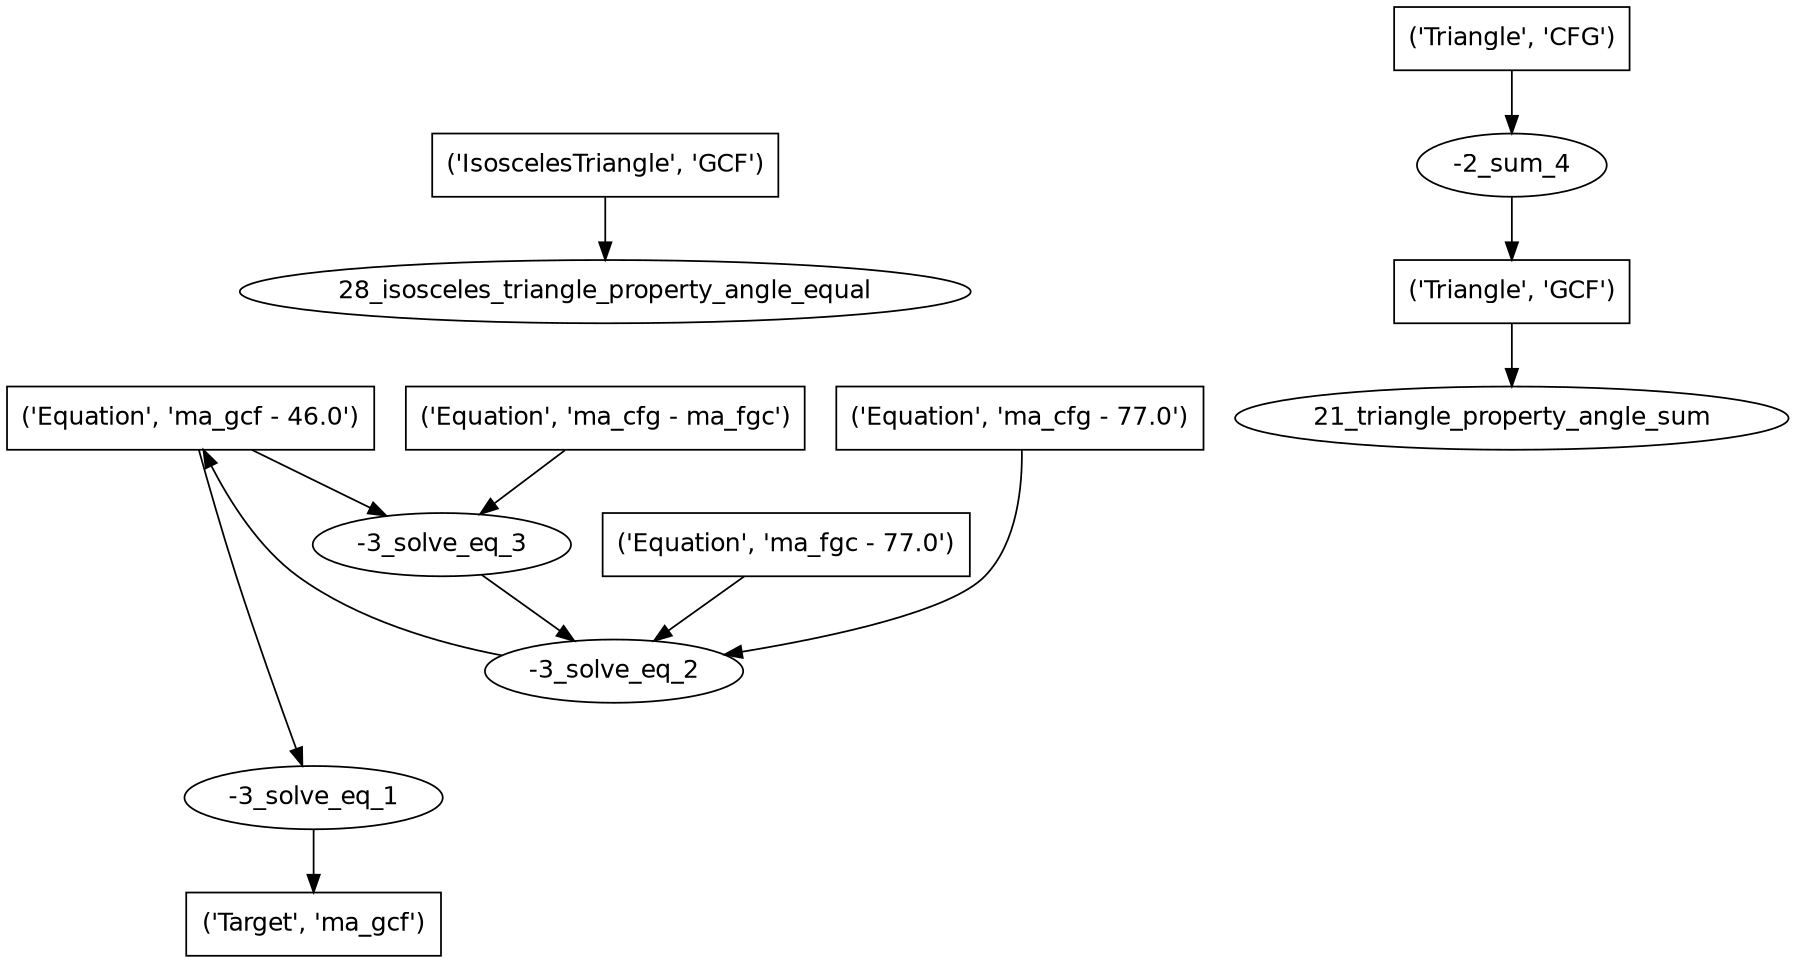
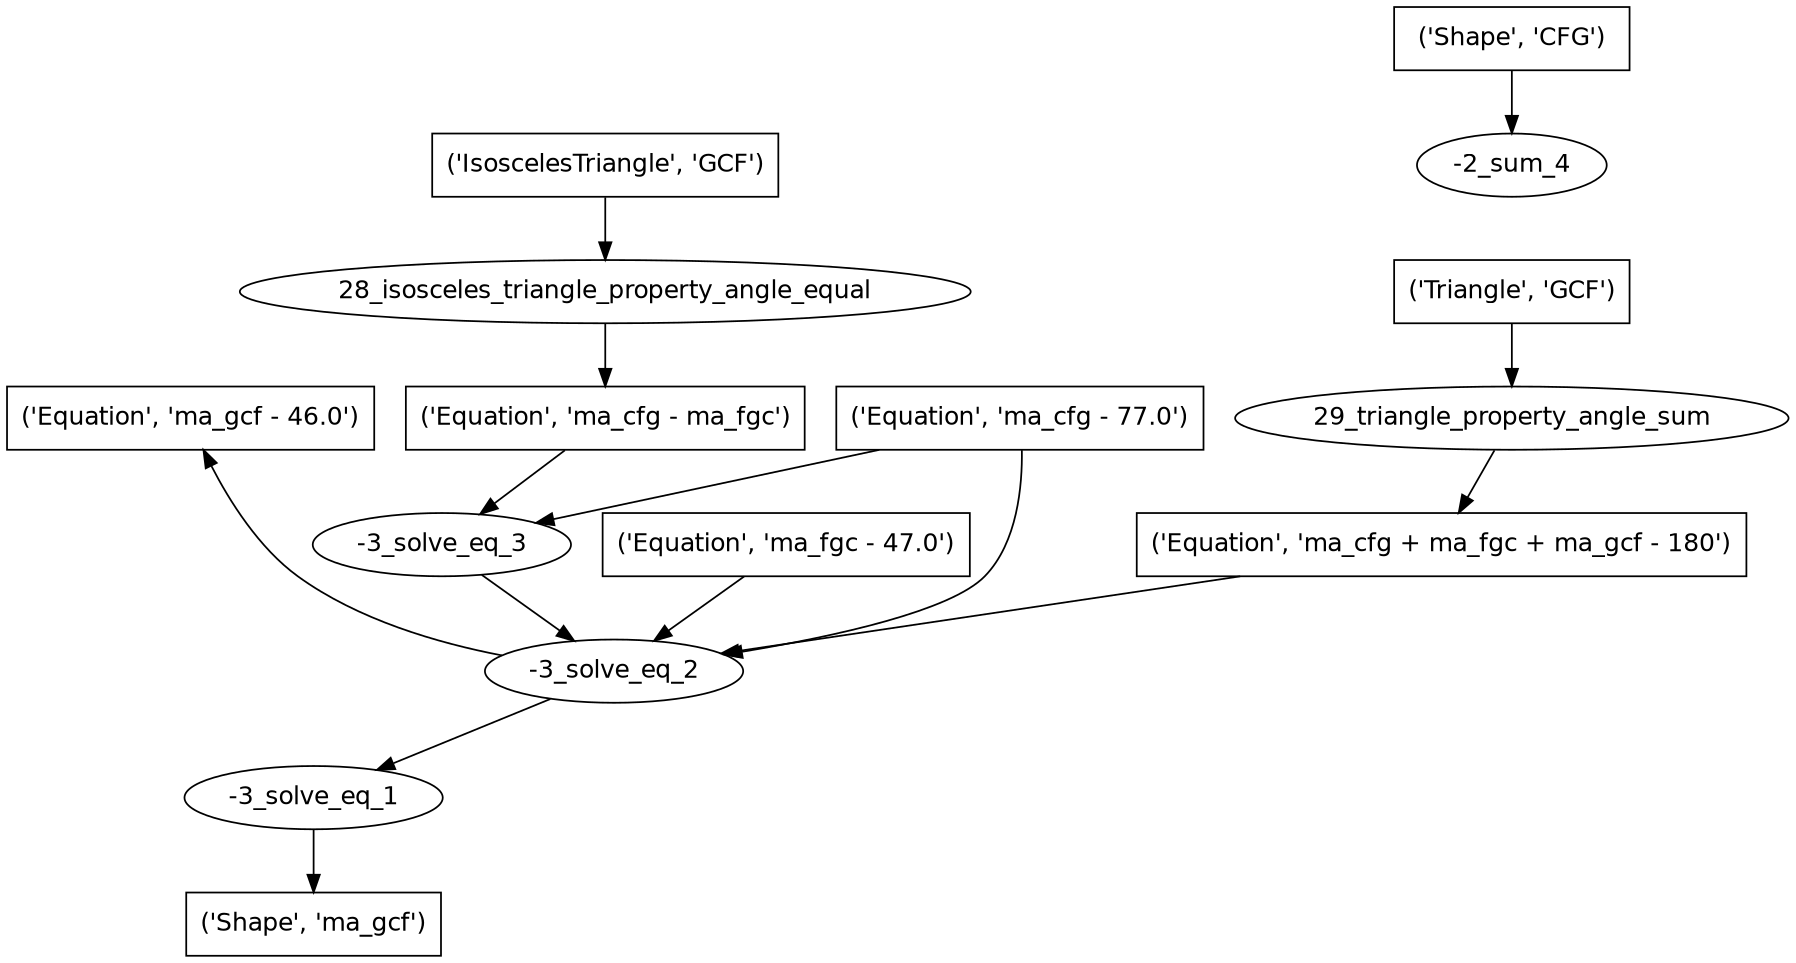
node "('Triangle', 'CFG')": label "('Triangle', 'CFG')" -> "('Shape', 'CFG')"
edge "-2_sum_4" -> "('Triangle', 'GCF')": removed
edge "28_isosceles_triangle_property_angle_equal" -> "('Equation', 'ma_cfg - ma_fgc')": added
node "21_triangle_property_angle_sum": label "21_triangle_property_angle_sum" -> "29_triangle_property_angle_sum"
edge "('Equation', 'ma_gcf - 46.0')" -> "-3_solve_eq_3": now "('Equation', 'ma_cfg - 77.0')" -> "-3_solve_eq_3"
node "('Equation', 'ma_fgc - 77.0')": label "('Equation', 'ma_fgc - 77.0')" -> "('Equation', 'ma_fgc - 47.0')"
node "('Equation', 'ma_cfg + ma_fgc + ma_gcf - 180')": added
edge "('Equation', 'ma_gcf - 46.0')" -> "-3_solve_eq_1": now "-3_solve_eq_2" -> "-3_solve_eq_1"
node "('Target', 'ma_gcf')": label "('Target', 'ma_gcf')" -> "('Shape', 'ma_gcf')"
